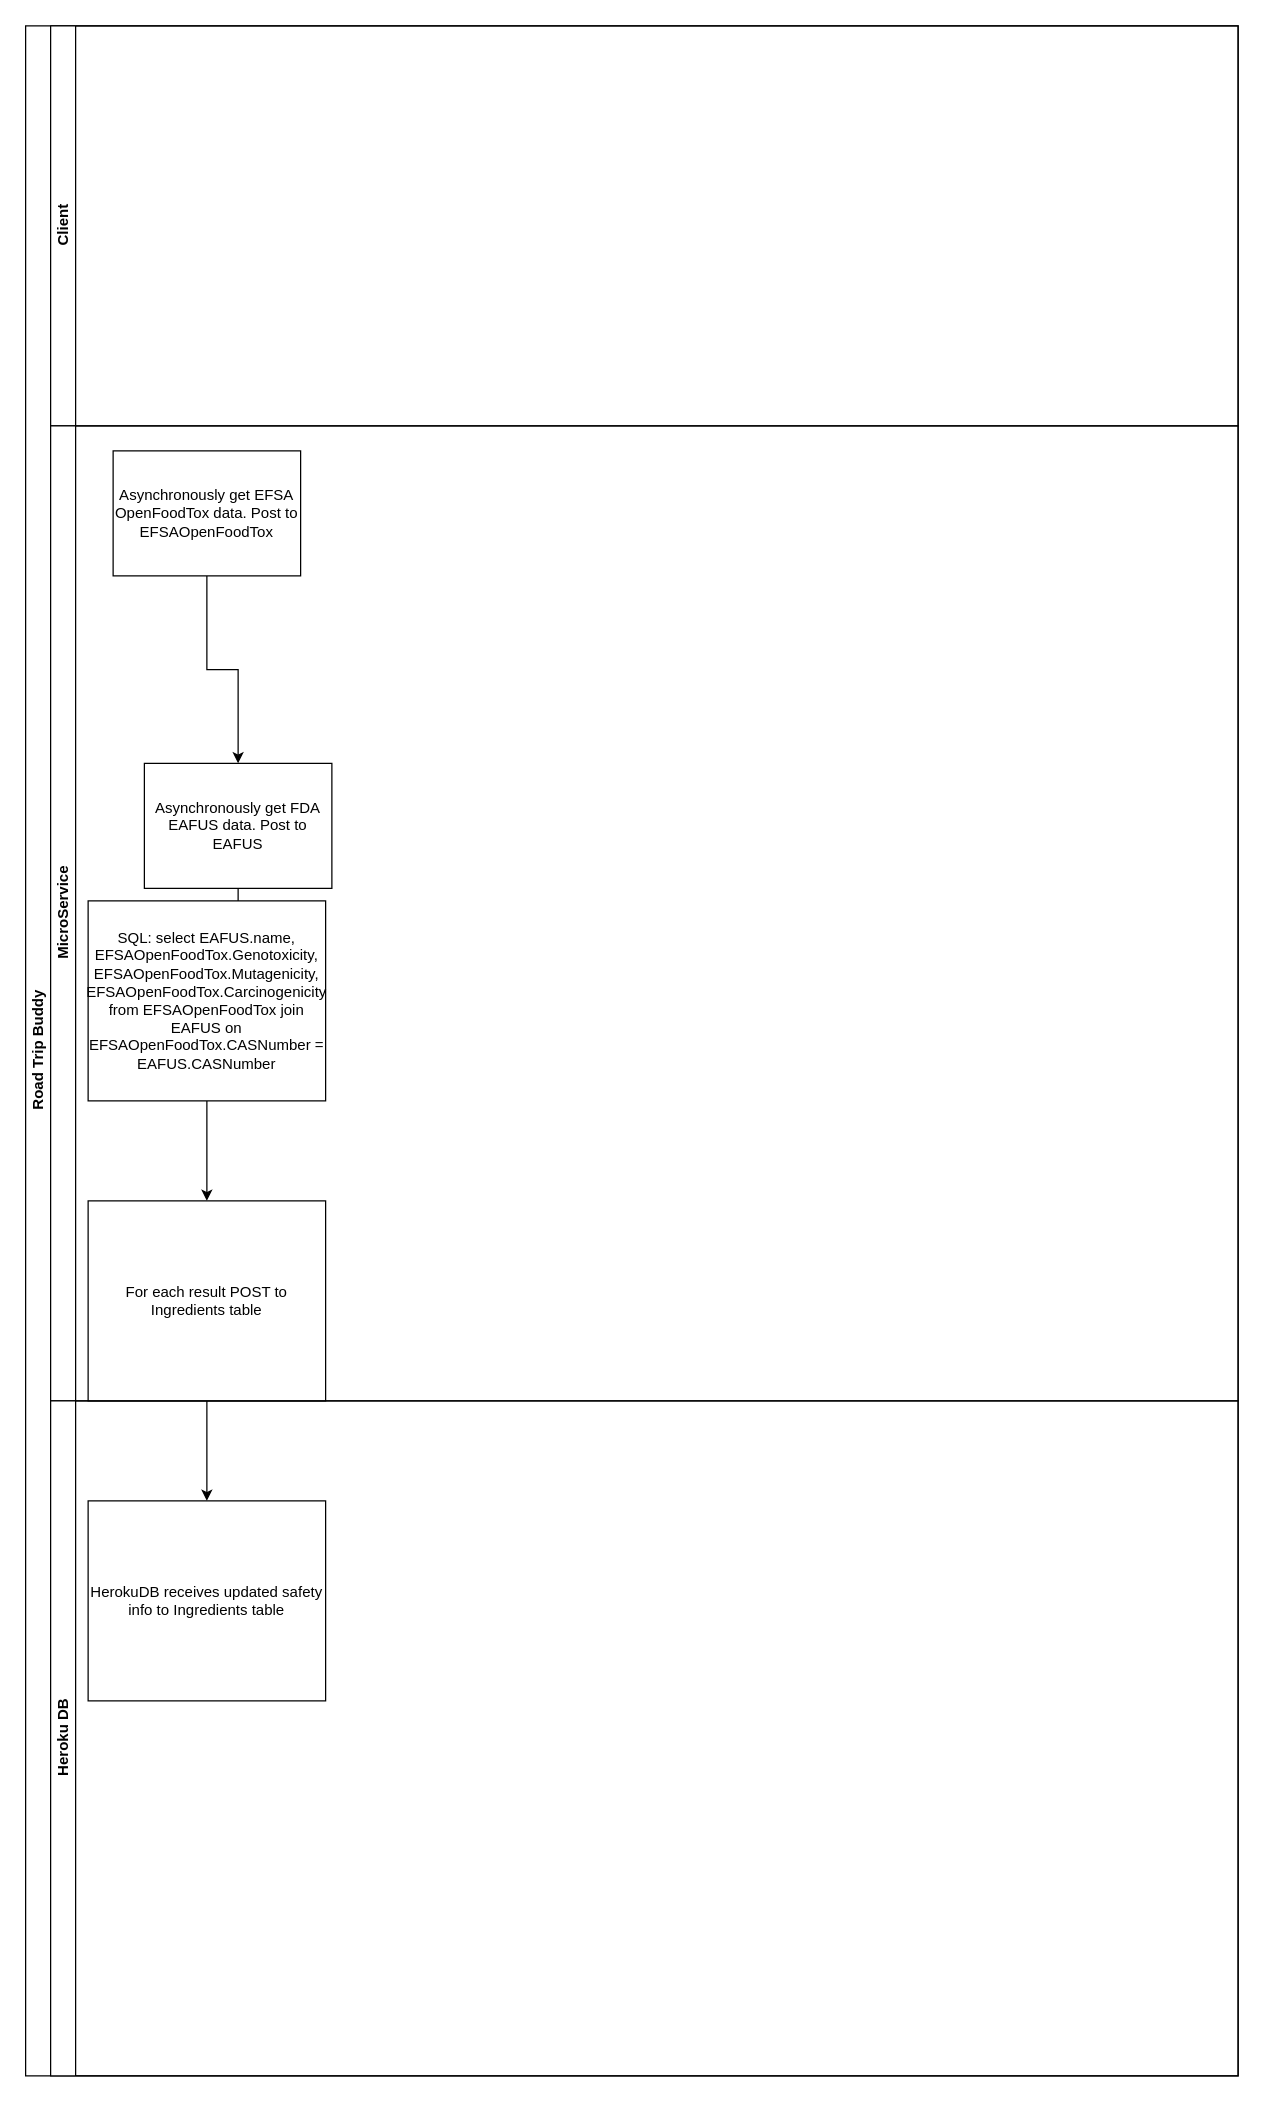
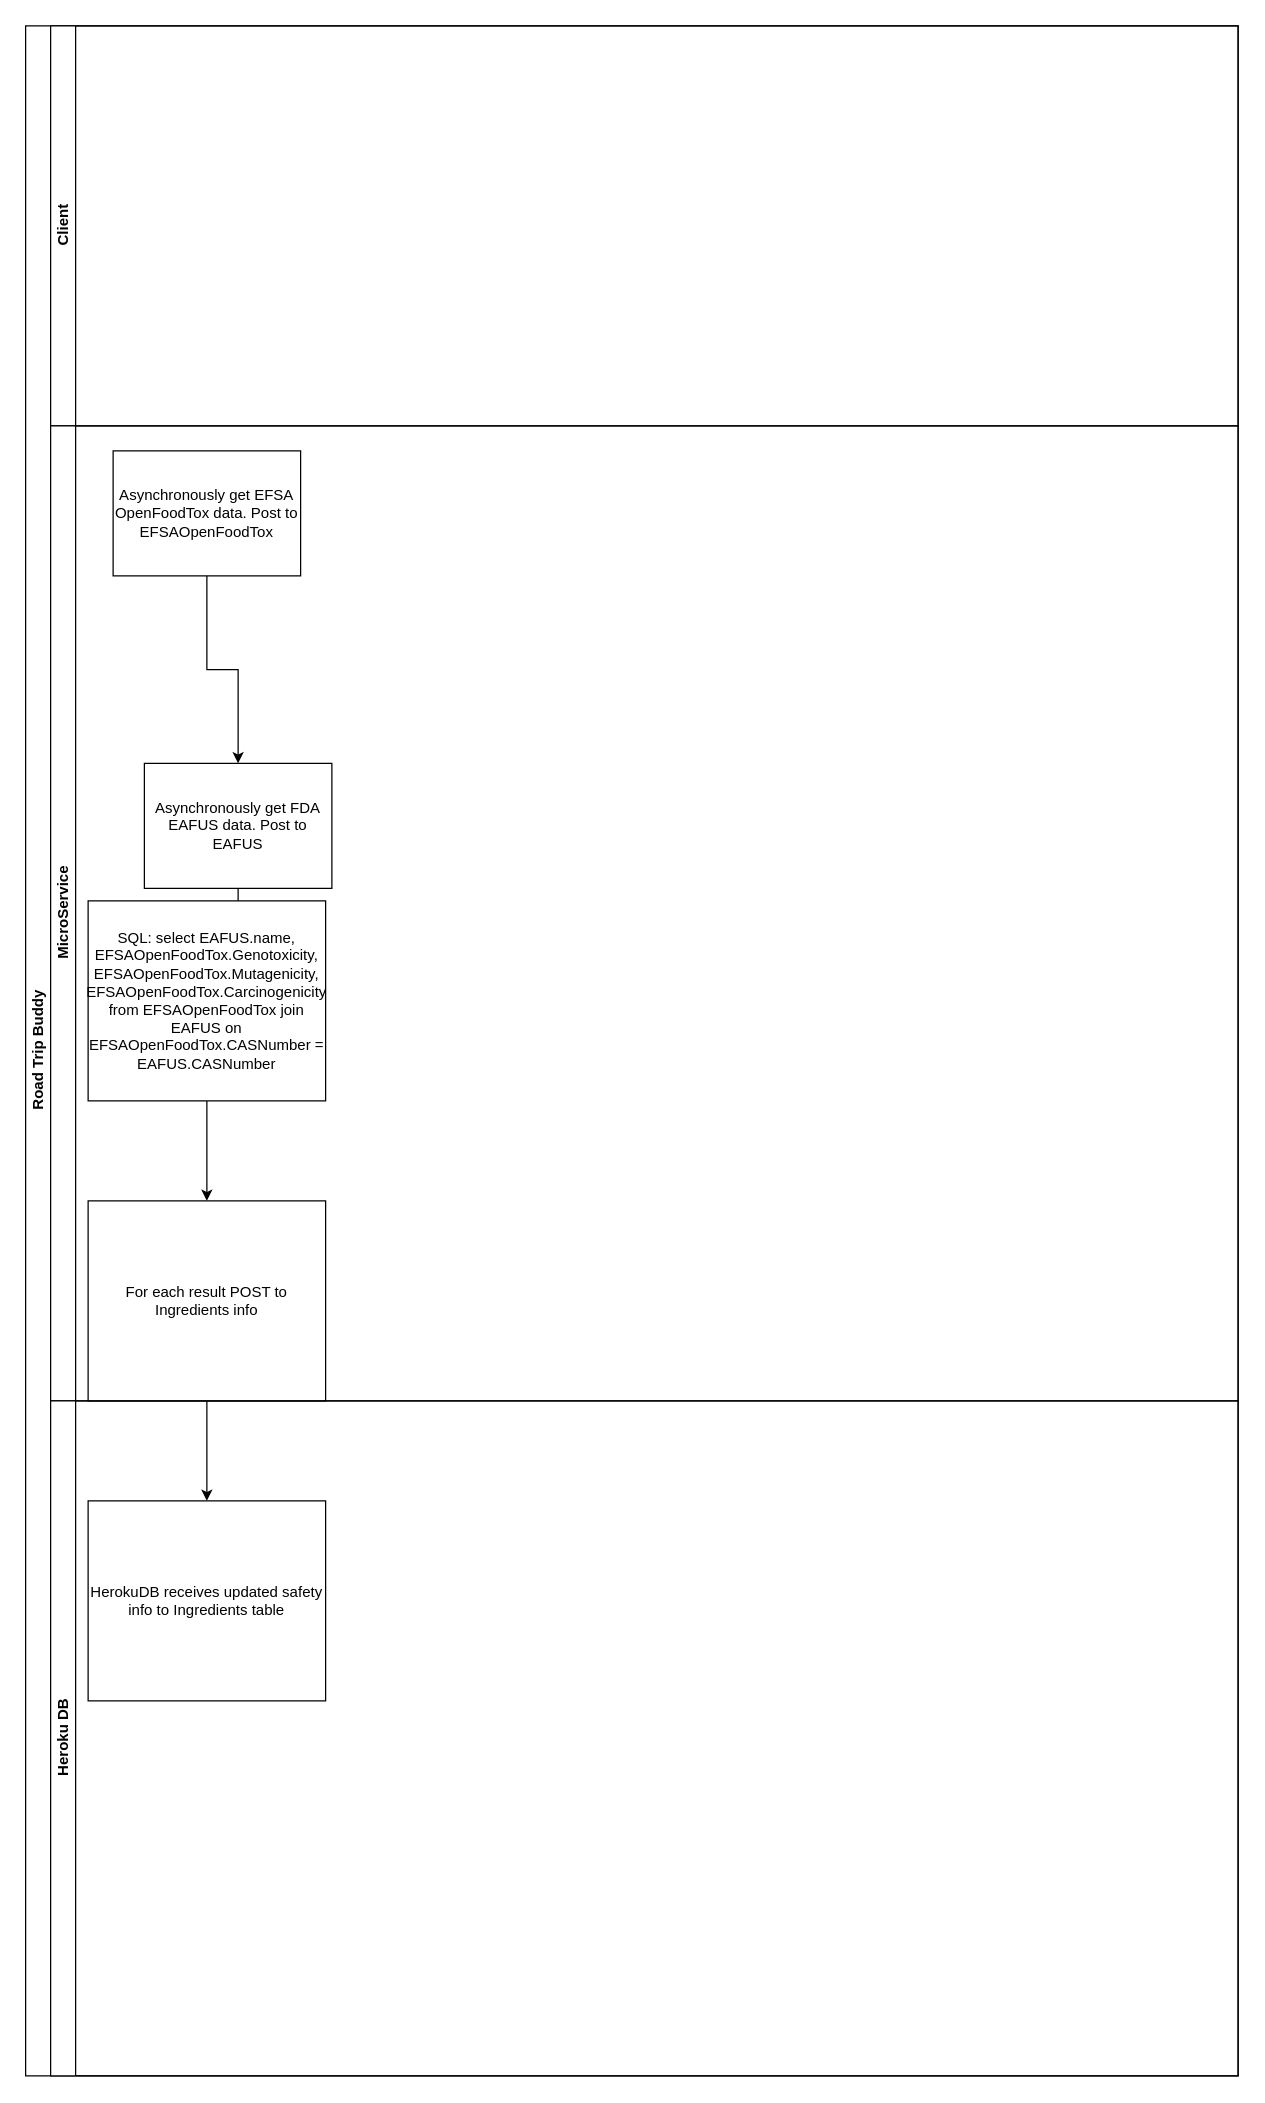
node "For each result POST to Ingredients table": label "For each result POST to Ingredients table" -> "For each result POST to Ingredients info"
